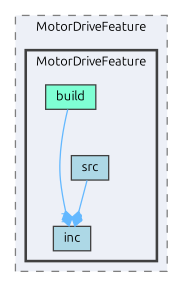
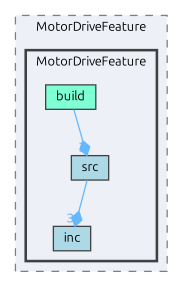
edge "build" -> "inc": now "build" -> "src"
